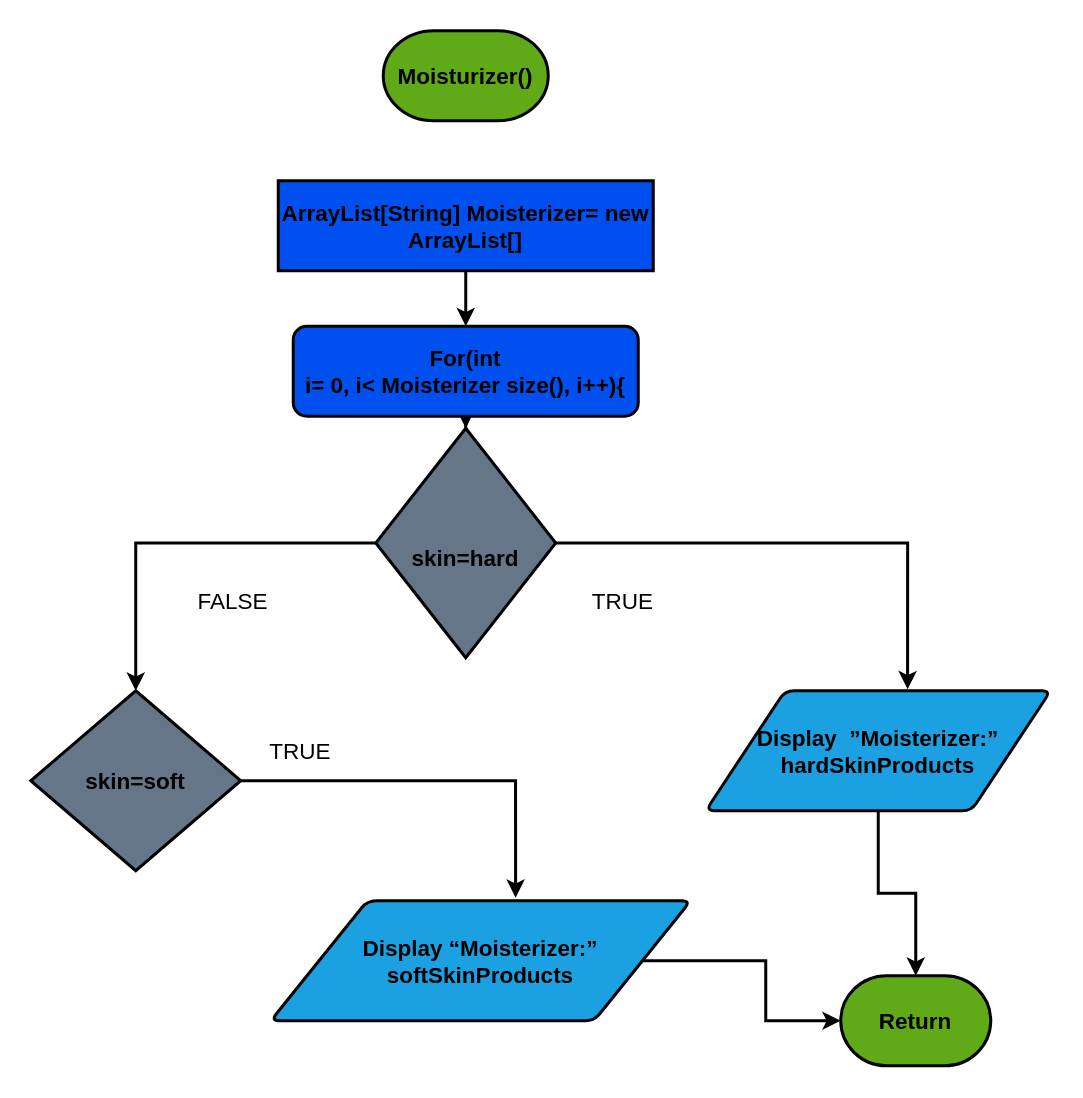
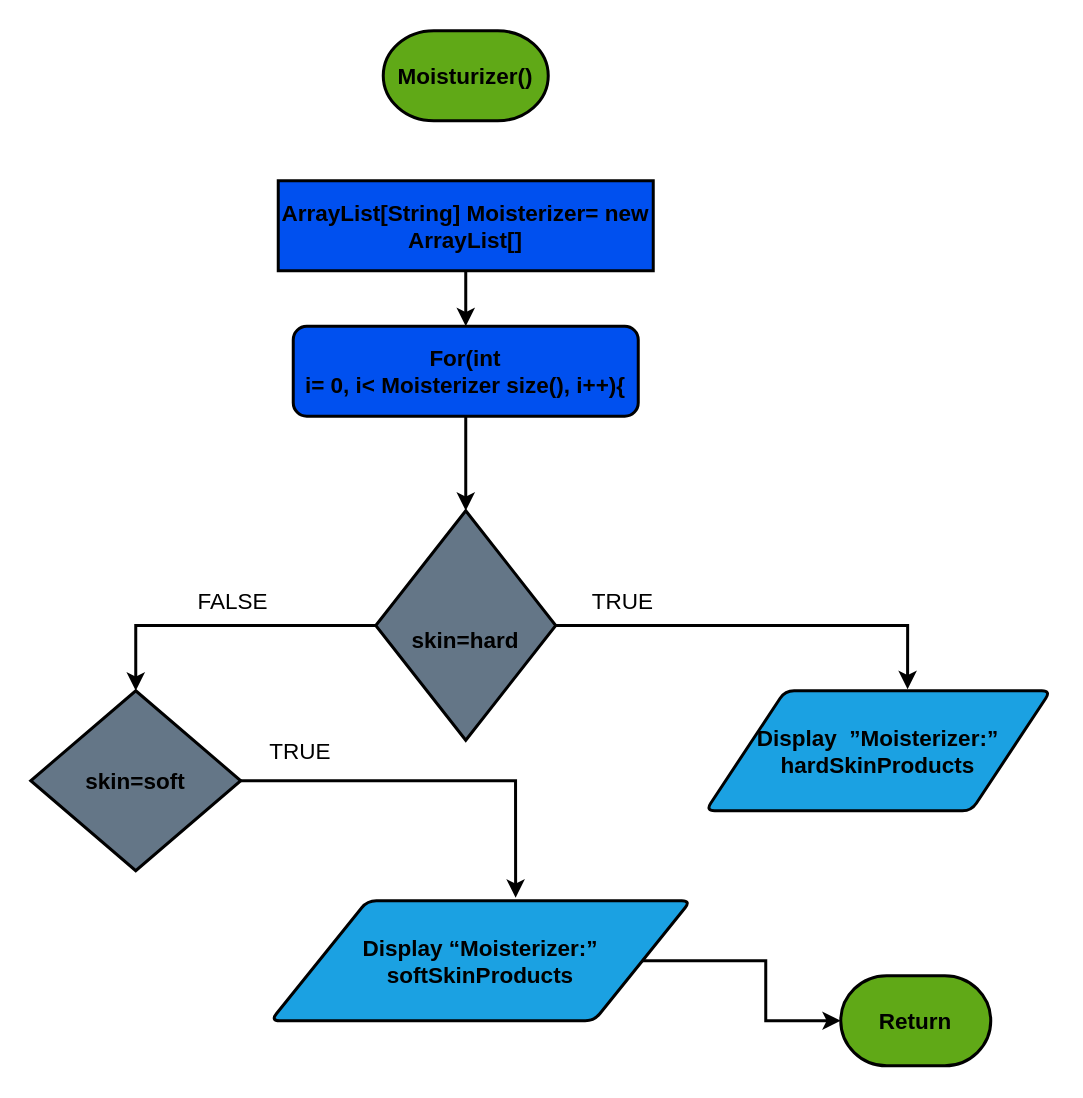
node "skin=hard": moved (466, 543) -> (466, 626)
edge "Display ”Moisterizer:” hardSkinProducts" -> "Return": removed
